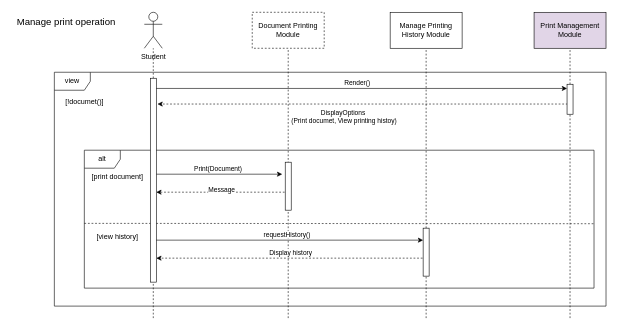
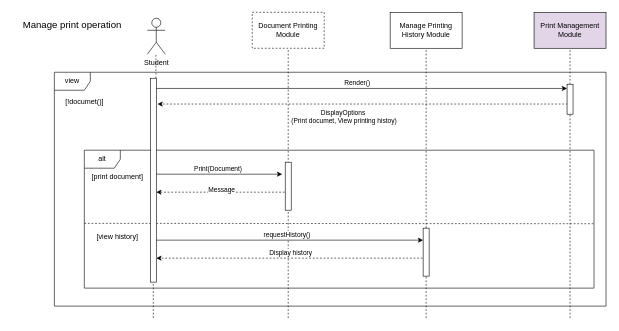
node "Manage print operation": moved (66, 21) -> (72, 24)
node "Student": moved (153, 30) -> (156, 36)
